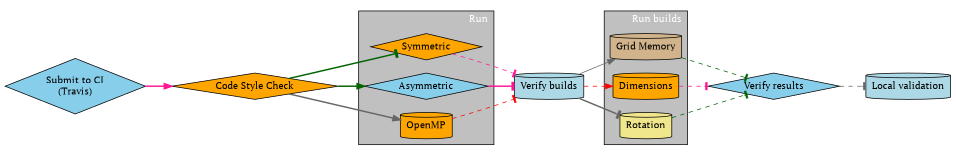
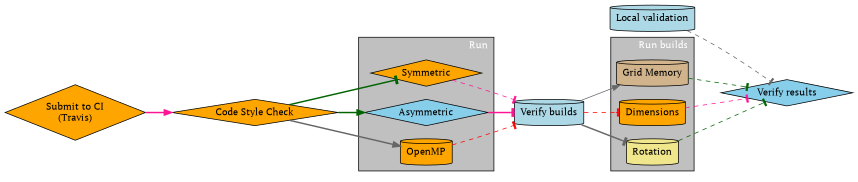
node "Submit to CI (Travis)": fillcolor skyblue -> orange
edge "Verify builds" -> "Dimensions": arrowhead normal -> tee
edge "Verify results" -> "Local validation": reversed
